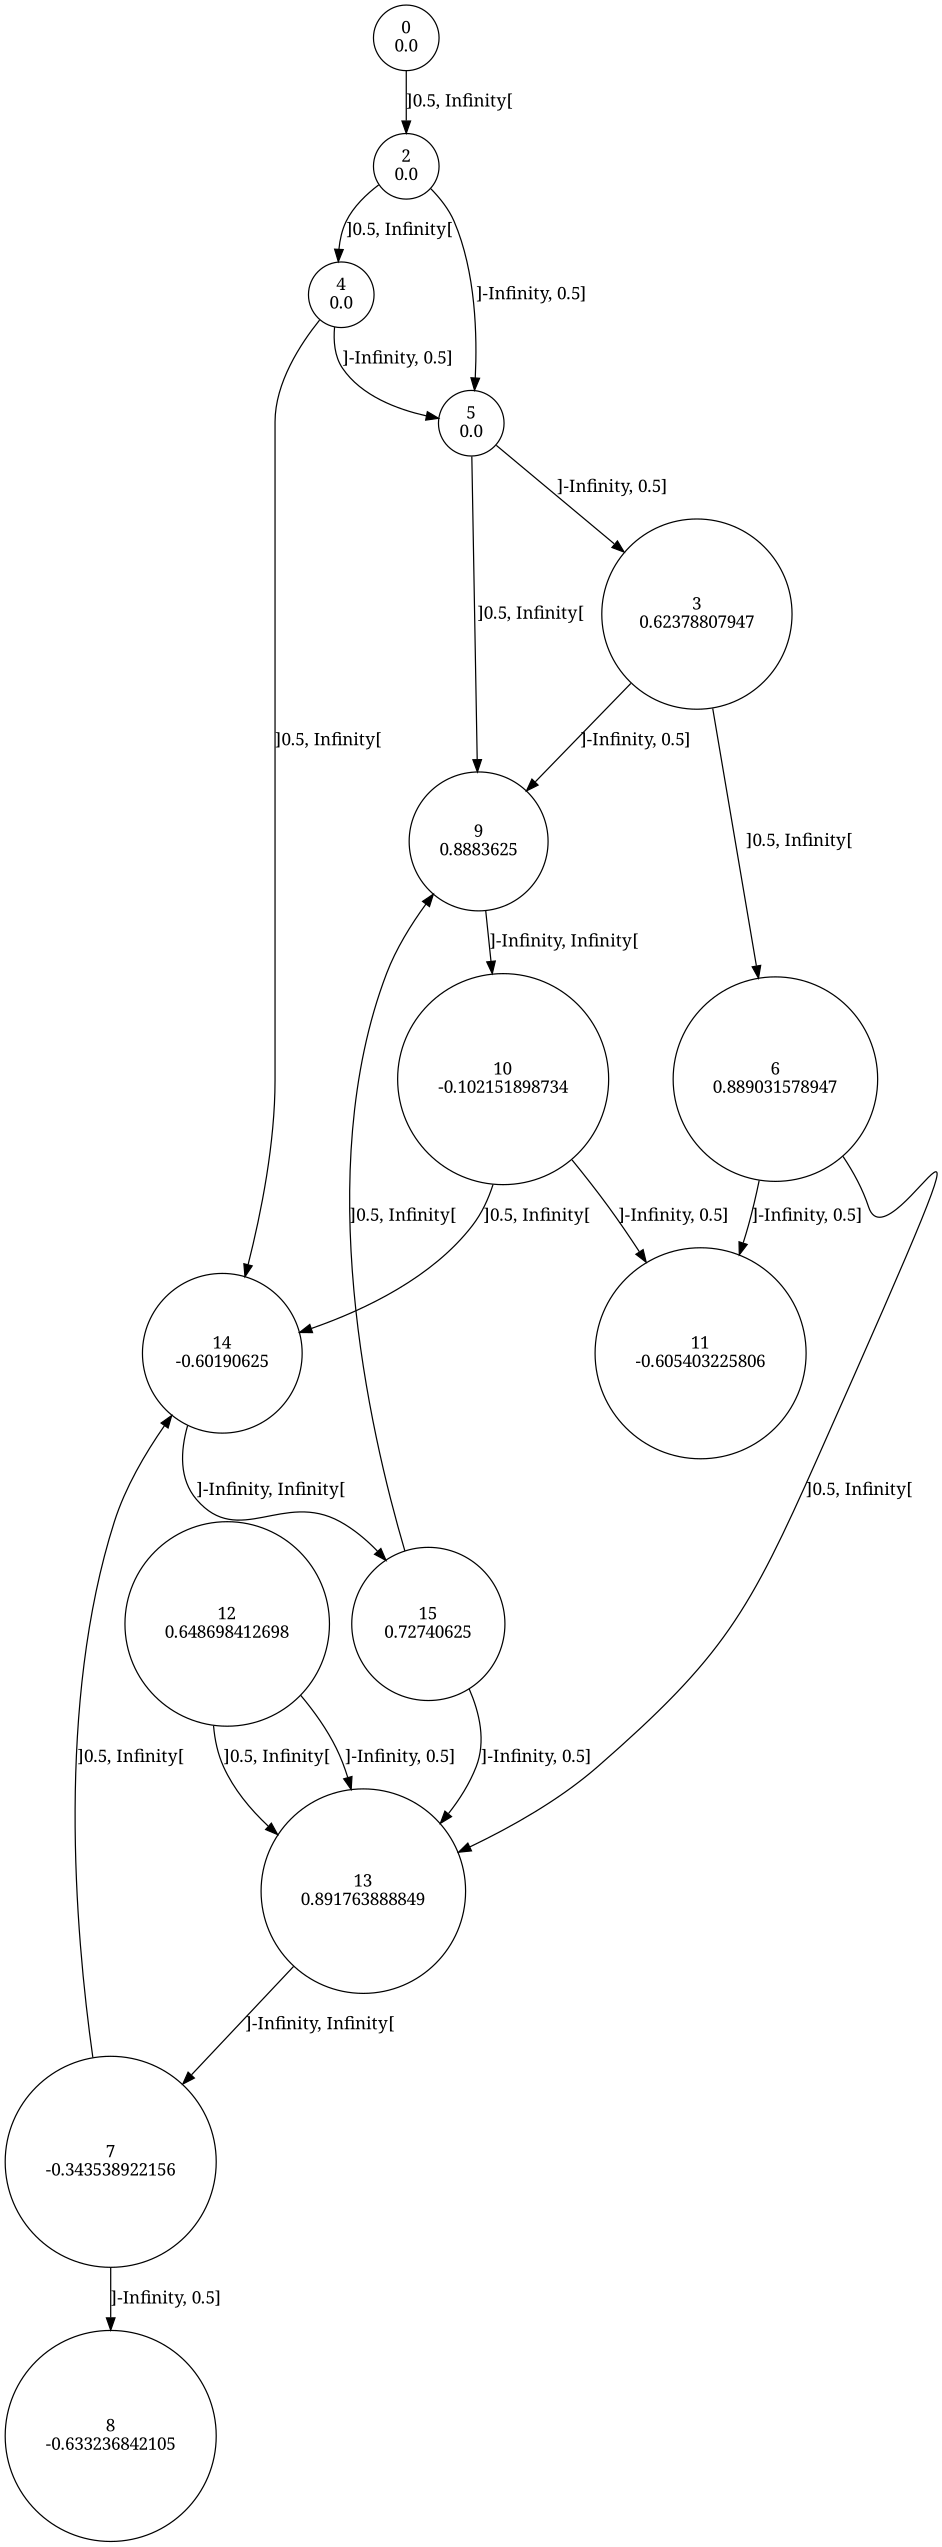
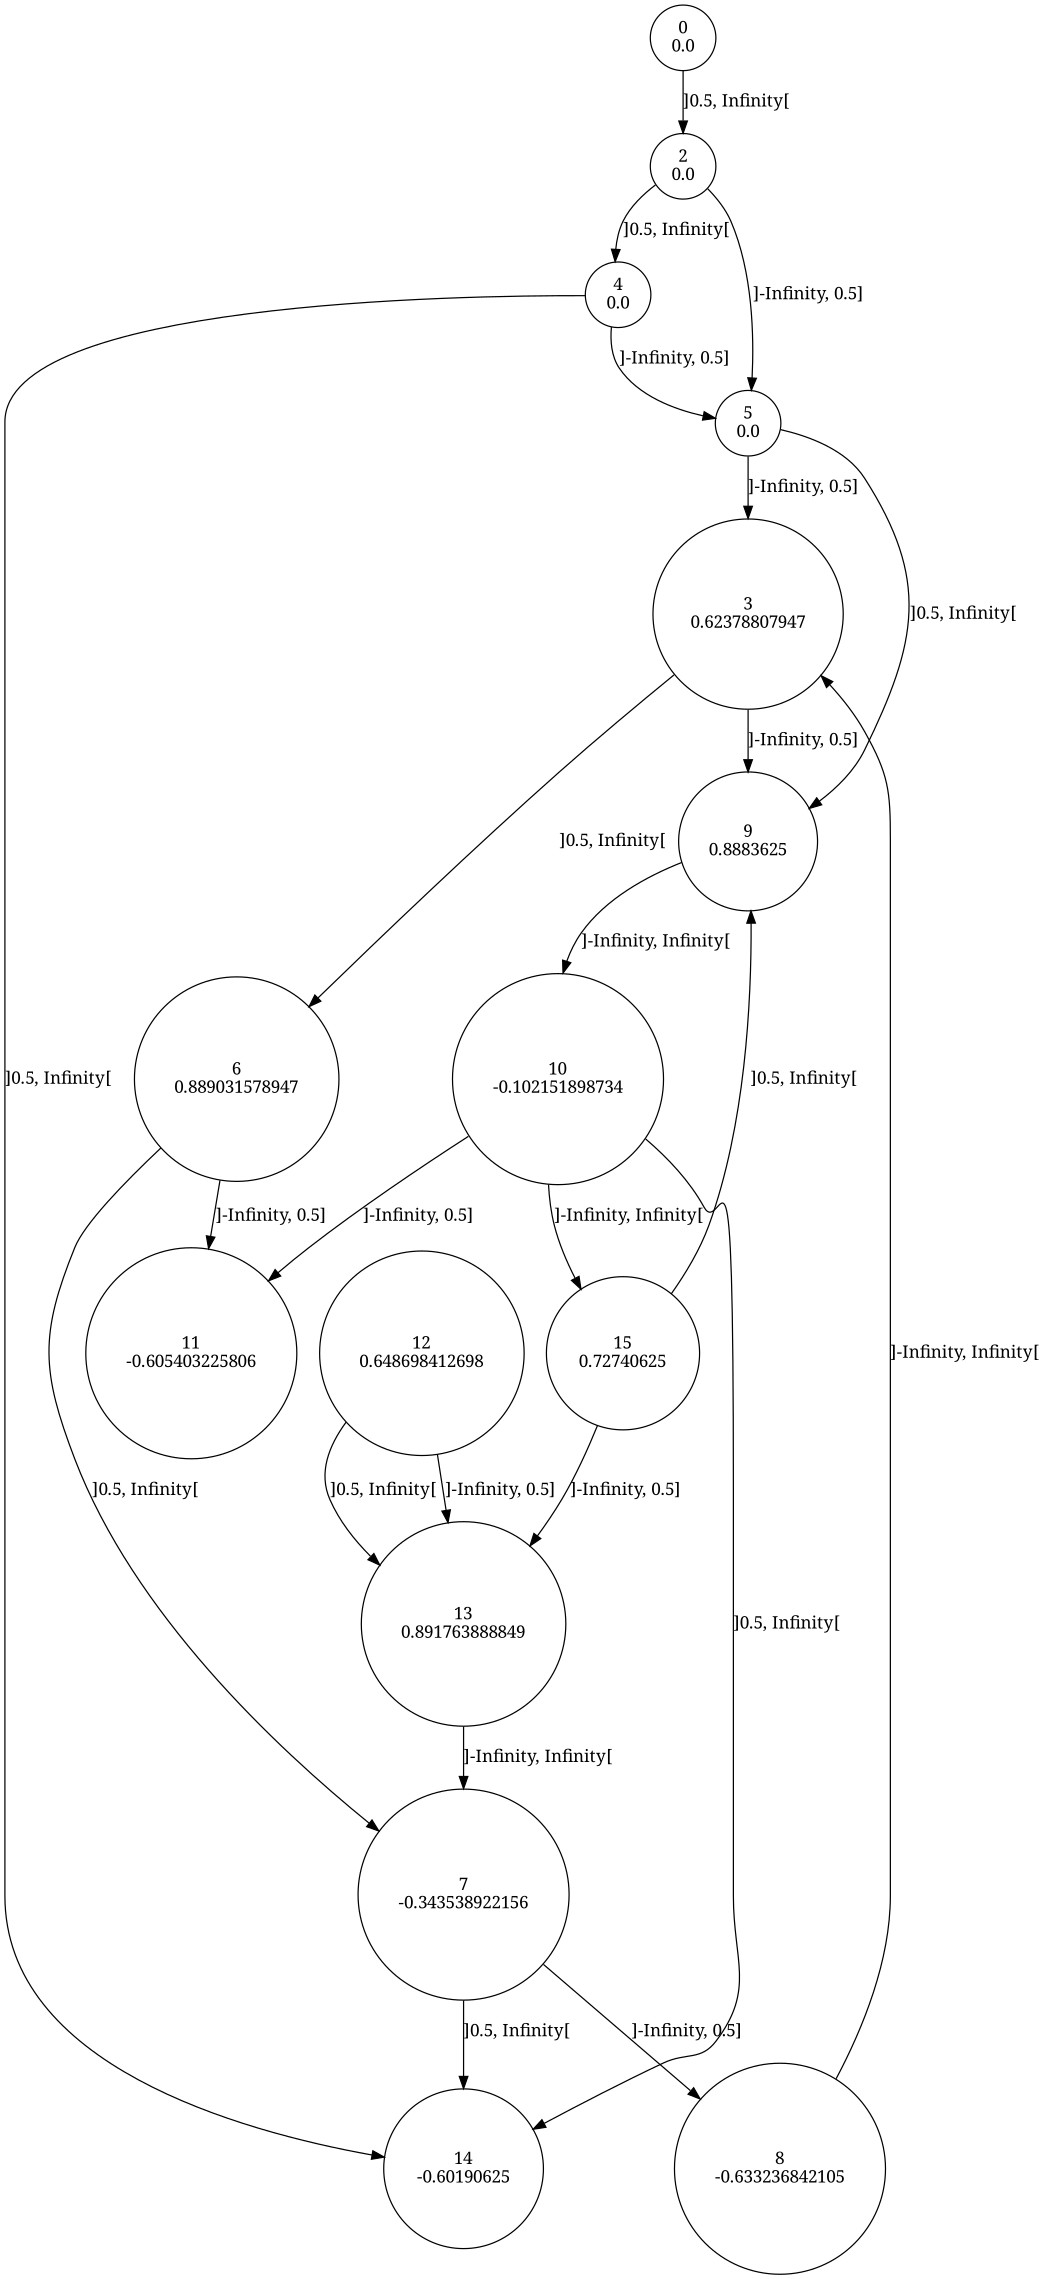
edge "8 -0.633236842105" -> "3 0.62378807947": added, label "]-Infinity, Infinity["
edge "6 0.889031578947" -> "13 0.891763888849": now "6 0.889031578947" -> "7 -0.343538922156"
edge "14 -0.60190625" -> "15 0.72740625": now "10 -0.102151898734" -> "15 0.72740625"
